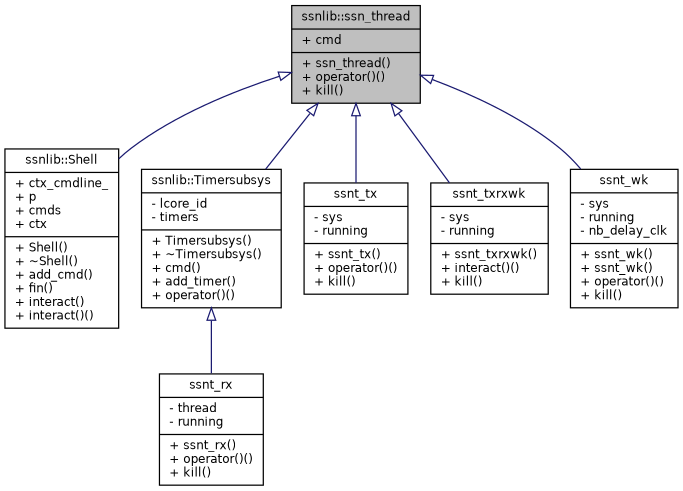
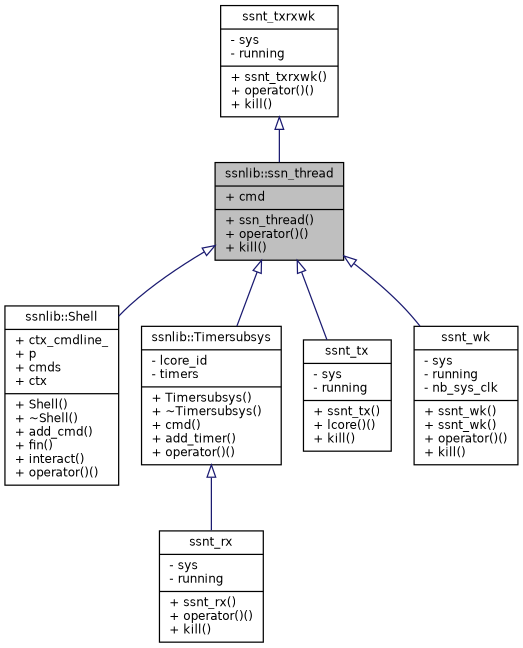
edge "ssnt_txrxwk" -> "ssnlib::ssn_thread": reversed
node "ssnt_wk": text "- nb_delay_clk" -> "- nb_sys_clk"
node "ssnt_tx": text "+ operator()()" -> "+ lcore()()"
node "ssnt_txrxwk": text "+ interact()()" -> "+ operator()()"
node "ssnlib::Shell": text "+ interact()()" -> "+ operator()()"
node "ssnt_rx": text "- thread" -> "- sys"
